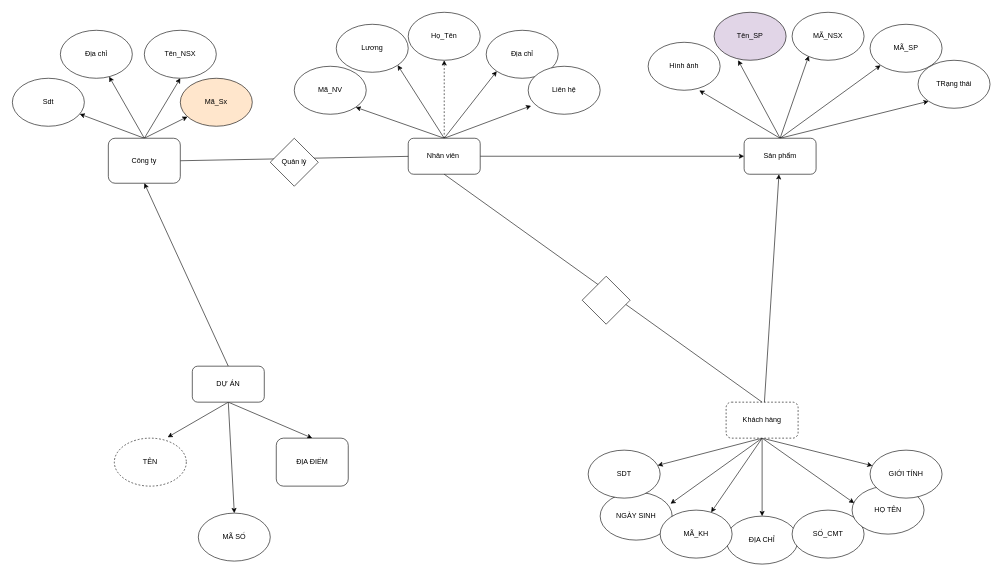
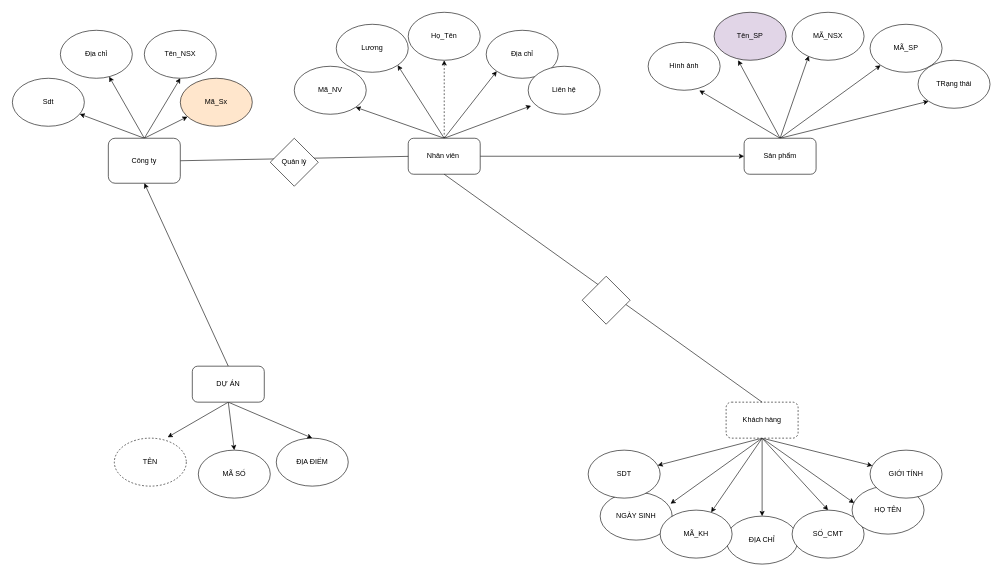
edge "Khách hàng" -> "Sản phẩm": now "Khách hàng" -> "SỐ_CMT"
node "ĐỊA ĐIỂM": shape rounded rectangle -> ellipse
node "MÃ SỐ": moved (234, 537) -> (234, 474)
